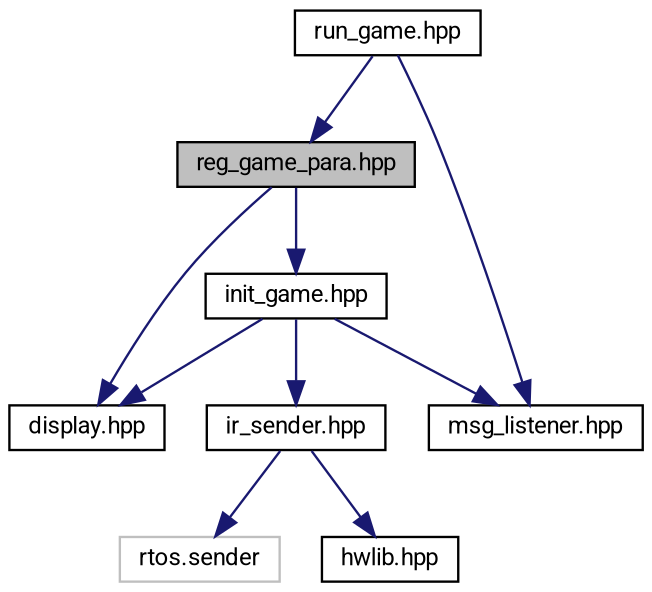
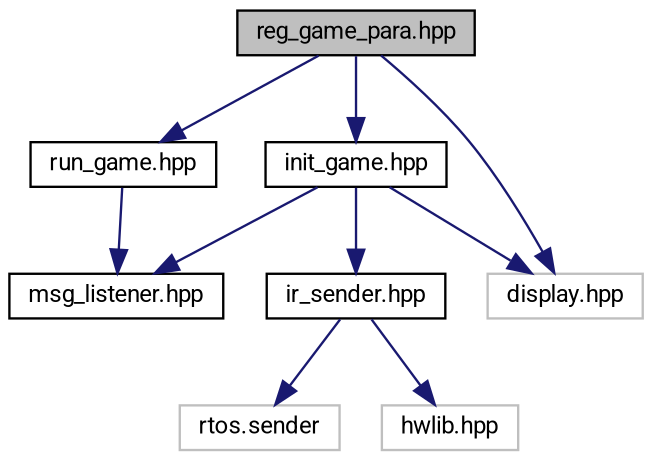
edge "run_game.hpp" -> "reg_game_para.hpp": reversed
node "display.hpp": color black -> grey75
node "hwlib.hpp": color black -> grey75
